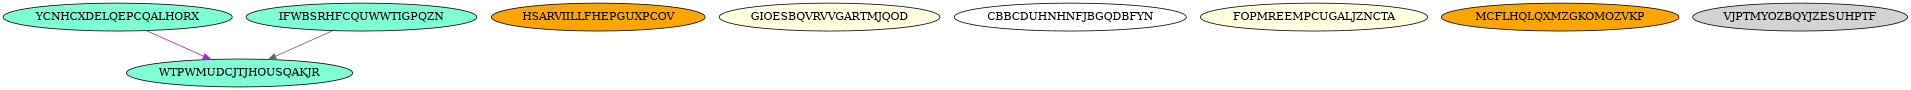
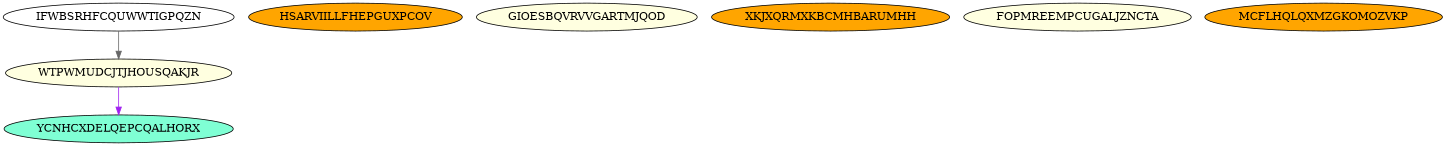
node "IFWBSRHFCQUWWTIGPQZN": fillcolor aquamarine -> white
node "XKJXQRMXKBCMHBARUMHH": added
node "CBBCDUHNHNFJBGQDBFYN": removed
node "VJPTMYOZBQYJZESUHPTF": removed
edge "YCNHCXDELQEPCQALHORX" -> "WTPWMUDCJTJHOUSQAKJR": reversed
node "WTPWMUDCJTJHOUSQAKJR": fillcolor aquamarine -> lightyellow
